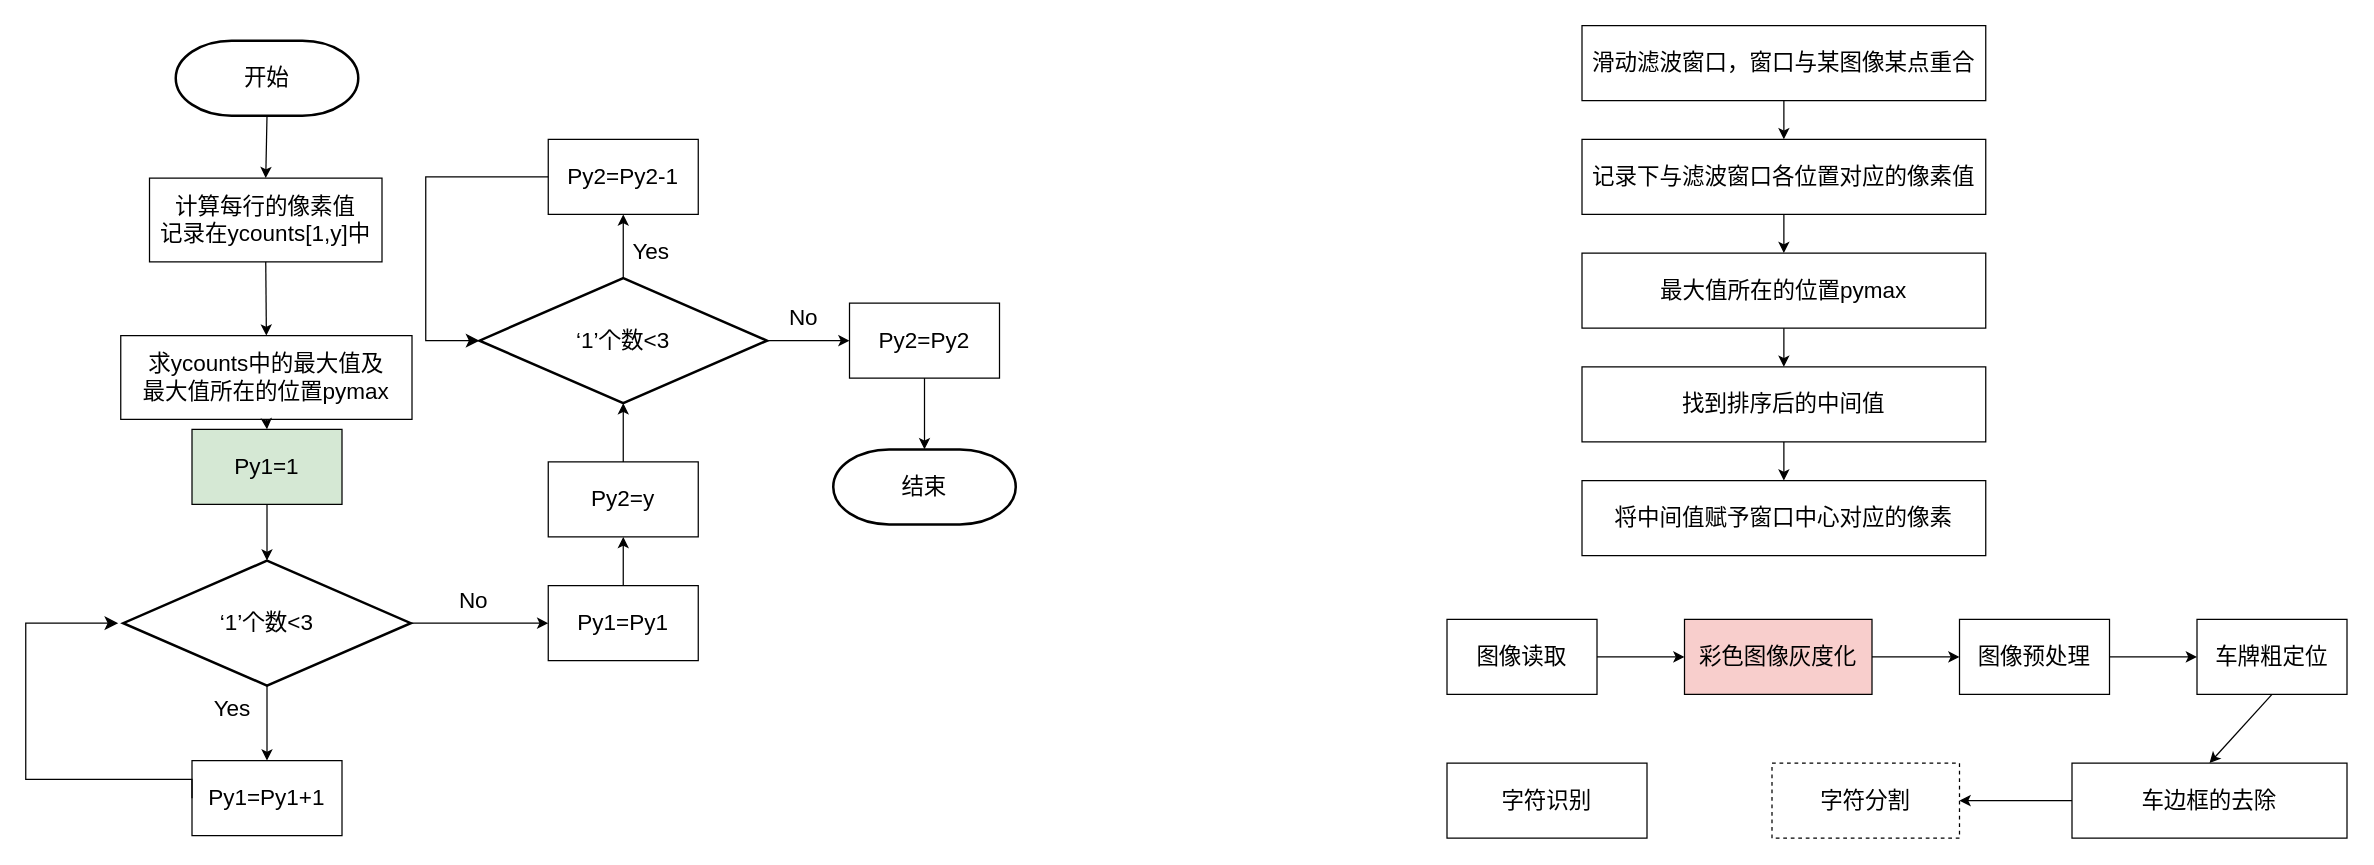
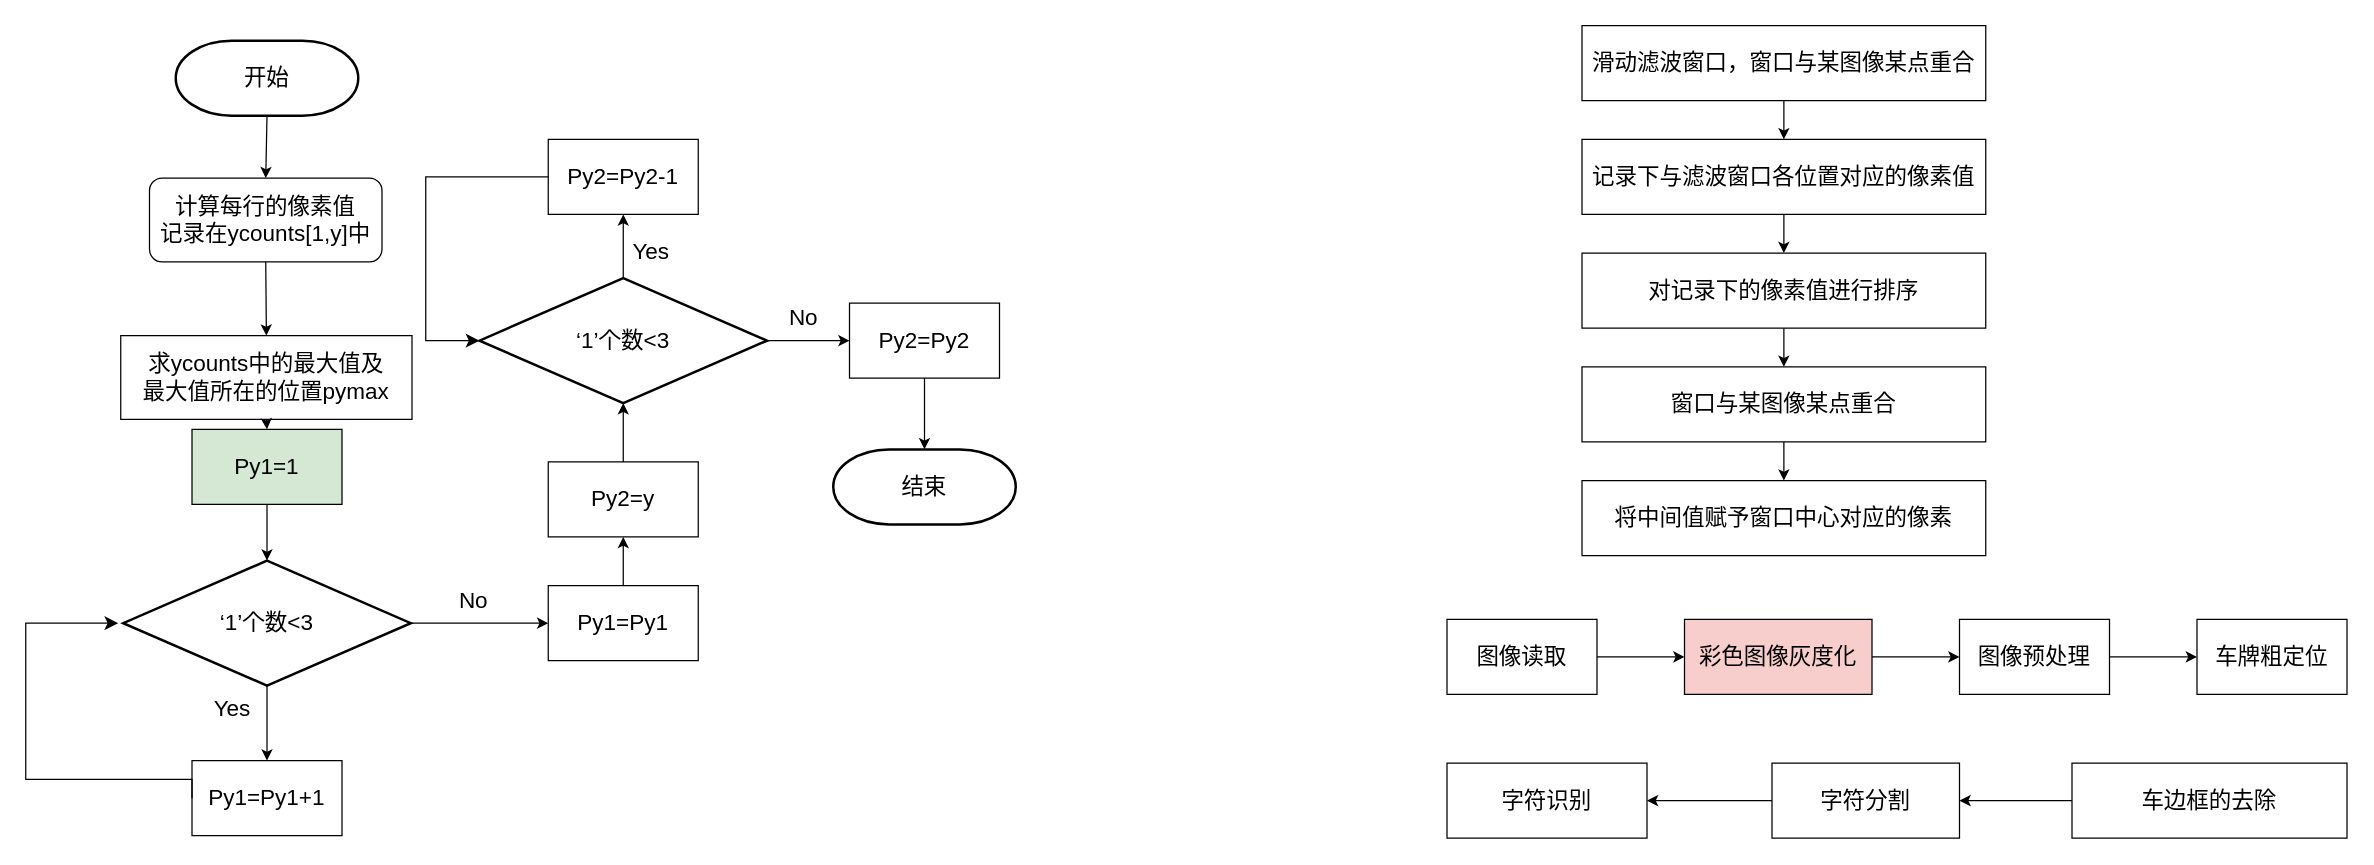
node "计算每行的像素值 记录在ycounts[1,y]中": shape rectangle -> rounded rectangle
node "最大值所在的位置pymax": label "最大值所在的位置pymax" -> "对记录下的像素值进行排序"
node "找到排序后的中间值": label "找到排序后的中间值" -> "窗口与某图像某点重合"
edge "车牌粗定位" -> "车边框的去除": removed
edge "字符分割" -> "字符识别": added
node "字符分割": style dashed -> solid
